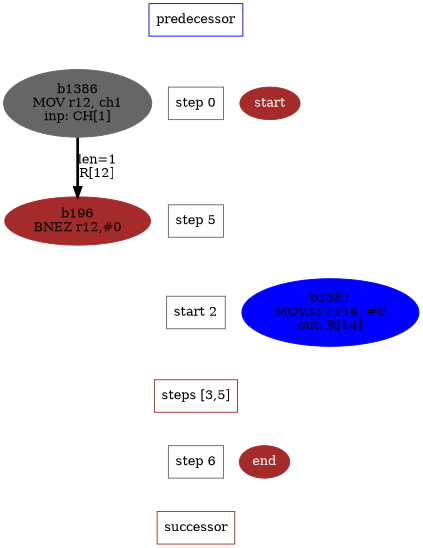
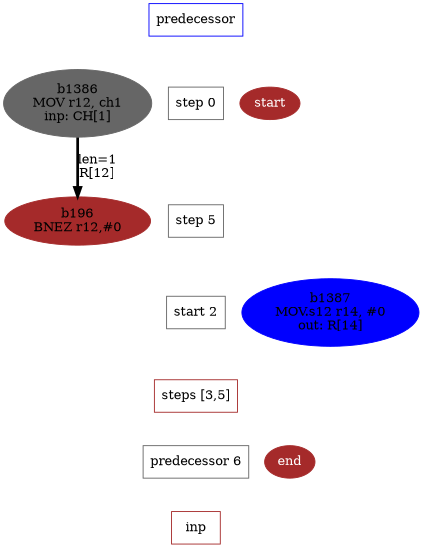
node "step 6": label "step 6" -> "predecessor 6"
node "successor": label "successor" -> "inp"
